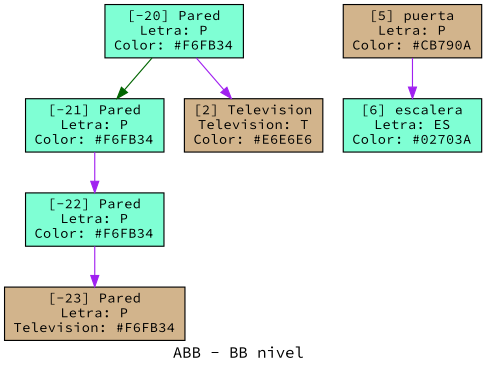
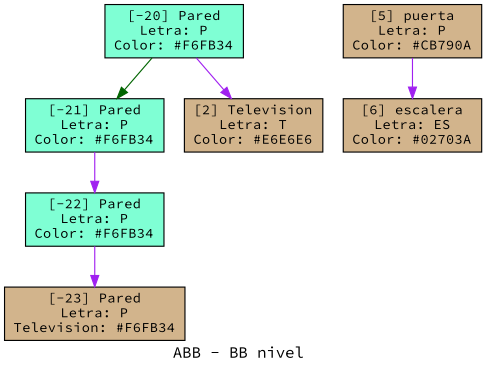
node "[2] Television Television: T Color: #E6E6E6": label "[2] Television Television: T Color: #E6E6E6" -> "[2] Television Letra: T Color: #E6E6E6"
node "[6] escalera Letra: ES Color: #02703A": fillcolor aquamarine -> tan
